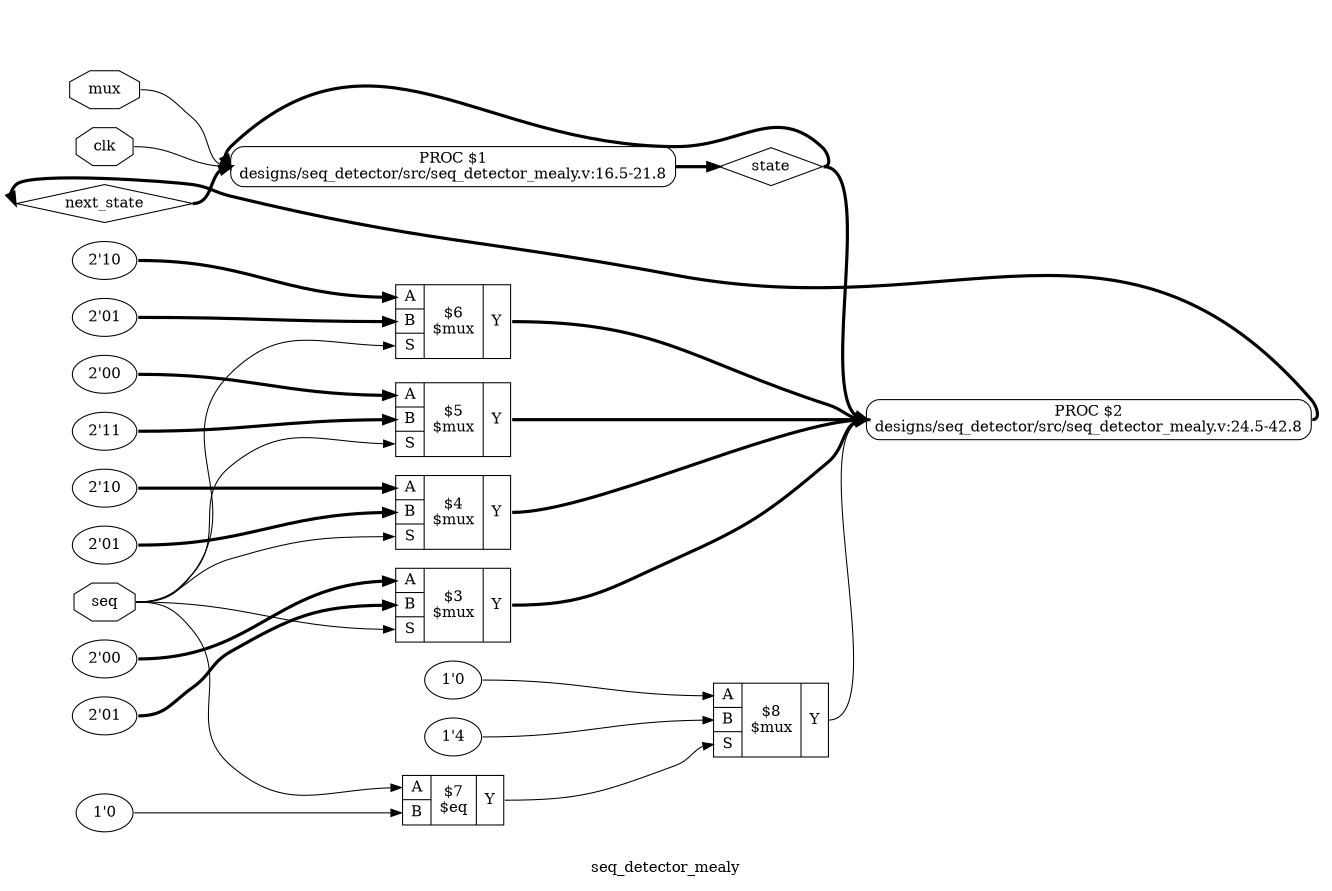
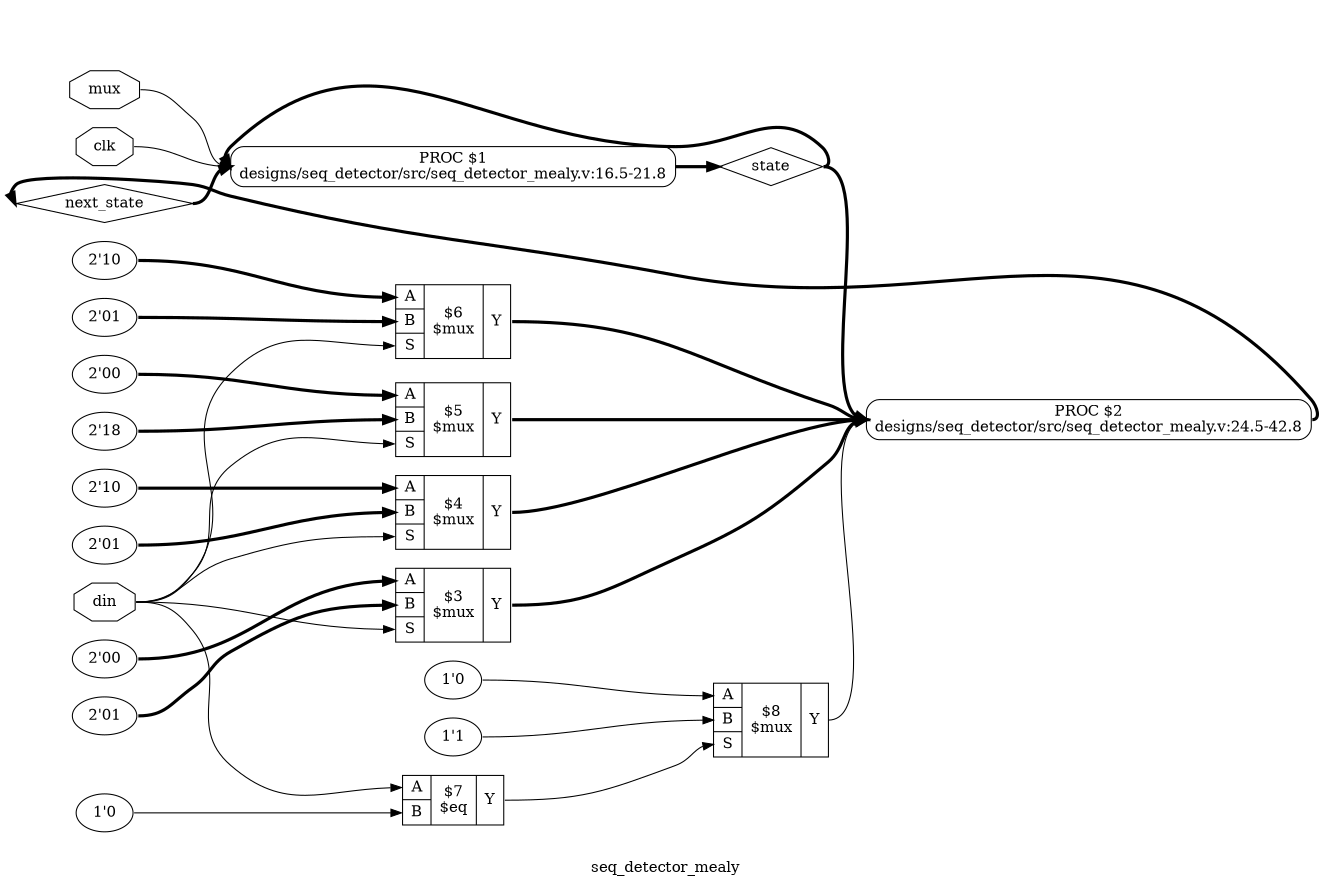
node "2'11": label "2'11" -> "2'18"
node "seq": label "seq" -> "din"
node "1'4": label "1'4" -> "1'1"
